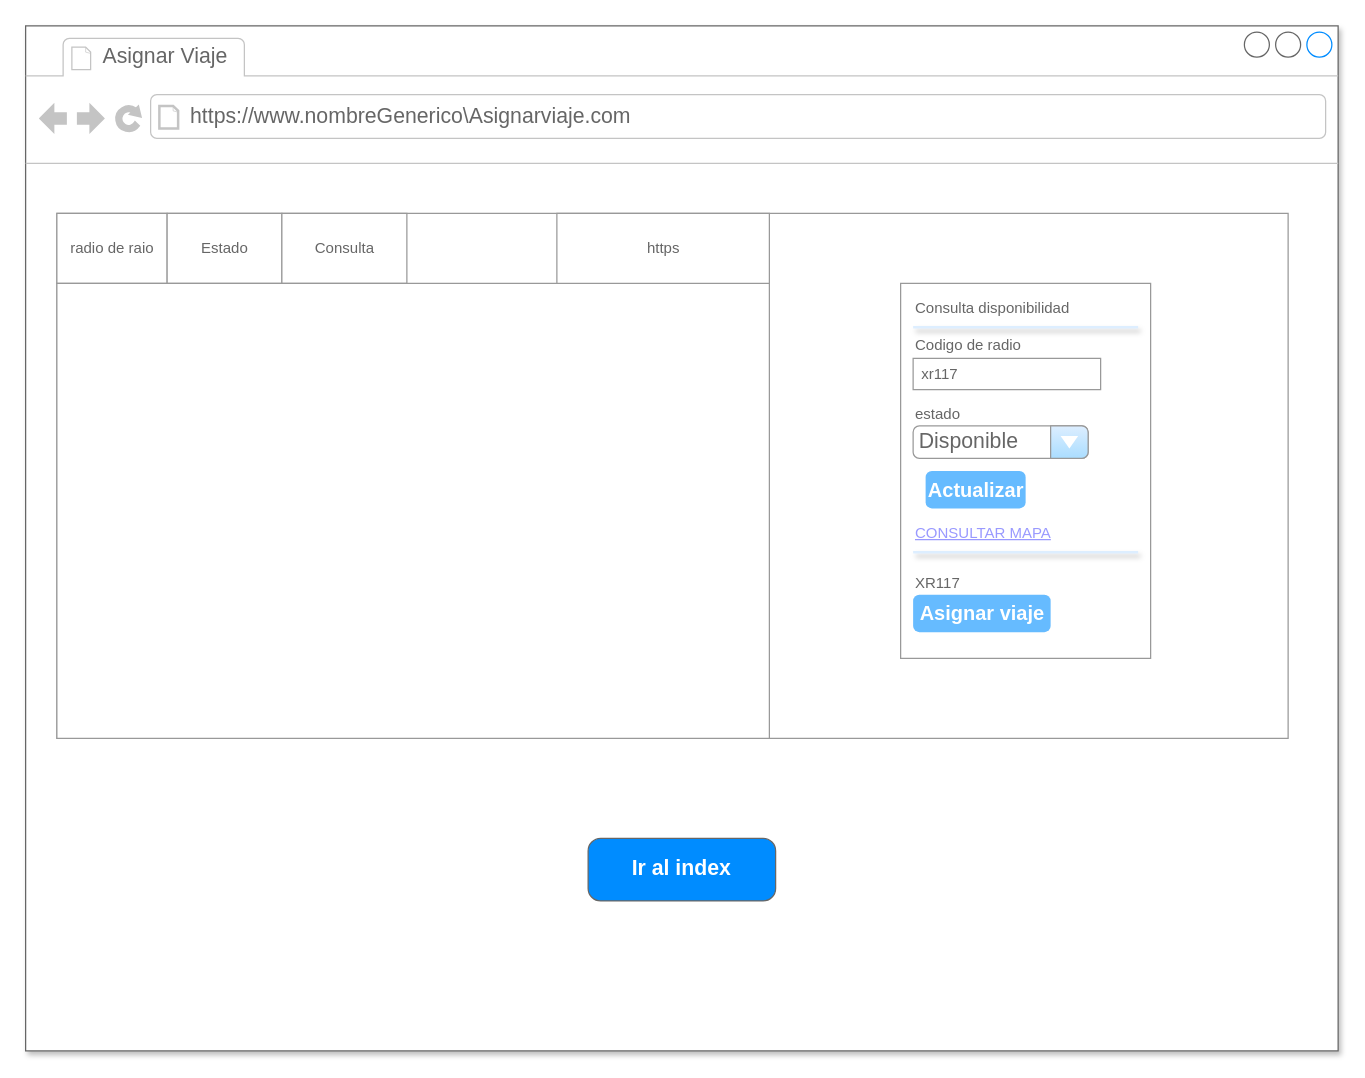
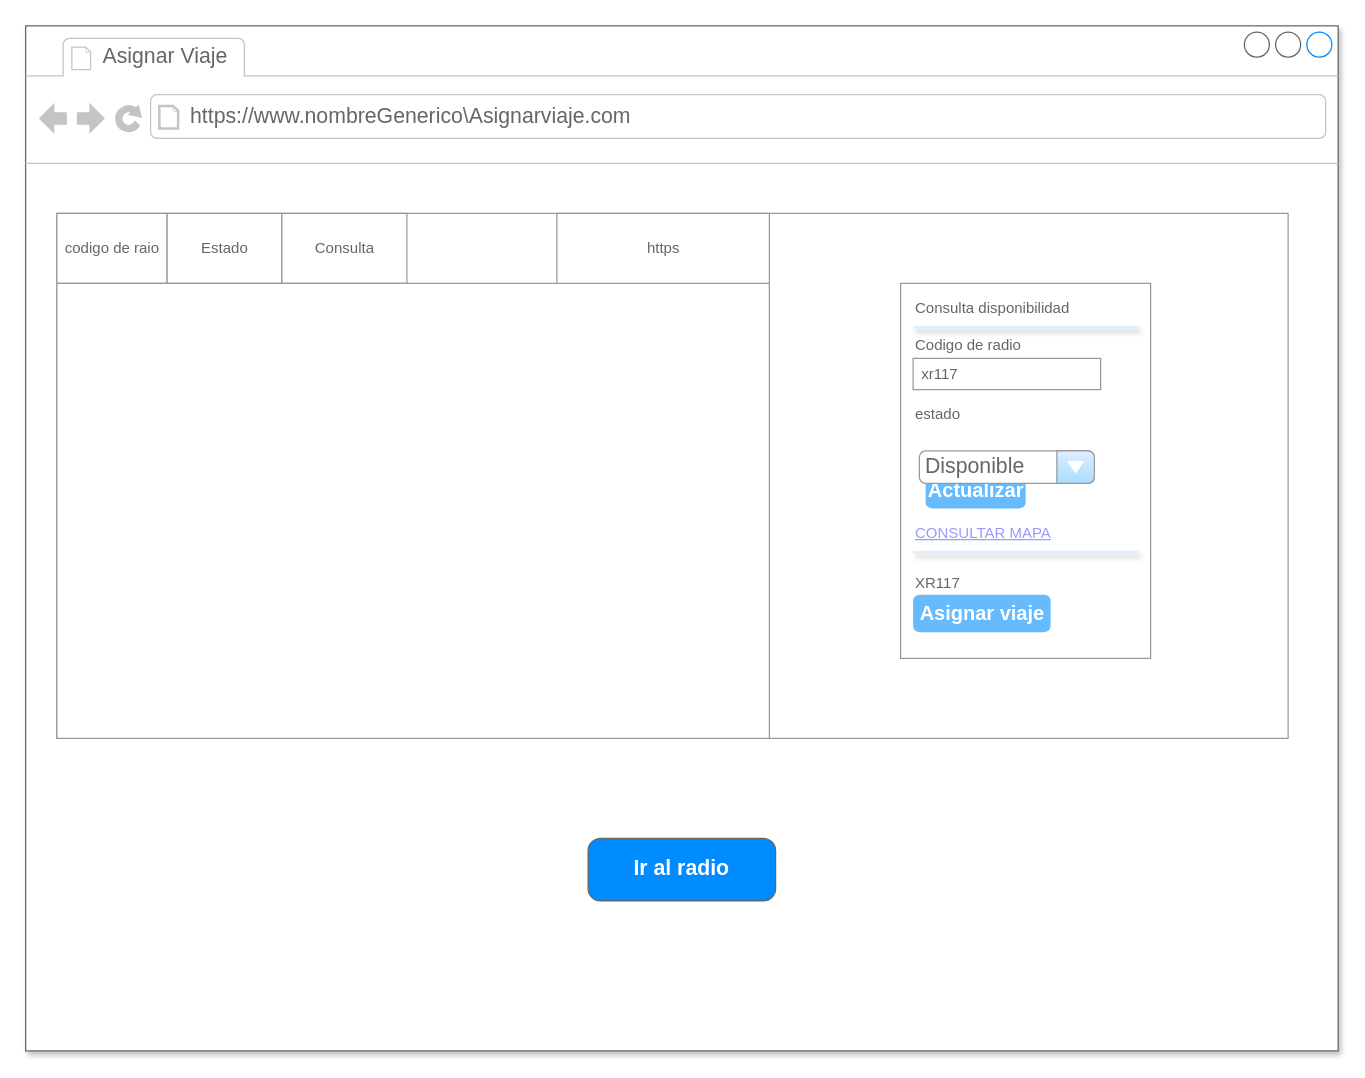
node "radio de raio": label "radio de raio" -> "codigo de raio"
node "Disponible": moved (1001, 442) -> (1007, 467)
node "Ir al index": label "Ir al index" -> "Ir al radio"
